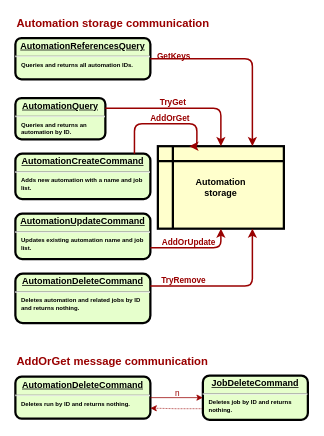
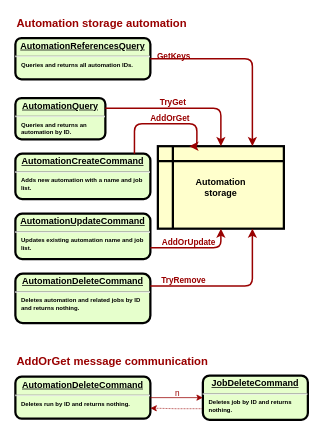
node "Automation storage communication": label "Automation storage communication" -> "Automation storage automation"
